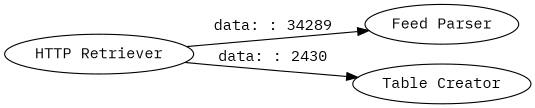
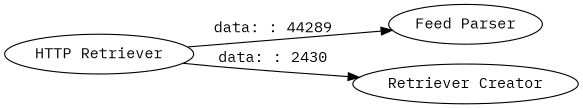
edge "HTTP Retriever" -> "Feed Parser": label "data: : 34289" -> "data: : 44289"
node "Table Creator": label "Table Creator" -> "Retriever Creator"
